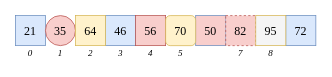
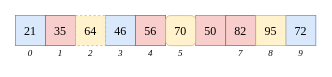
node "35": shape ellipse -> rectangle
node "64": style solid -> dashed
node "82": style dashed -> solid
node "95": fillcolor #f5f5f5 -> #fff2cc
node "9": added
